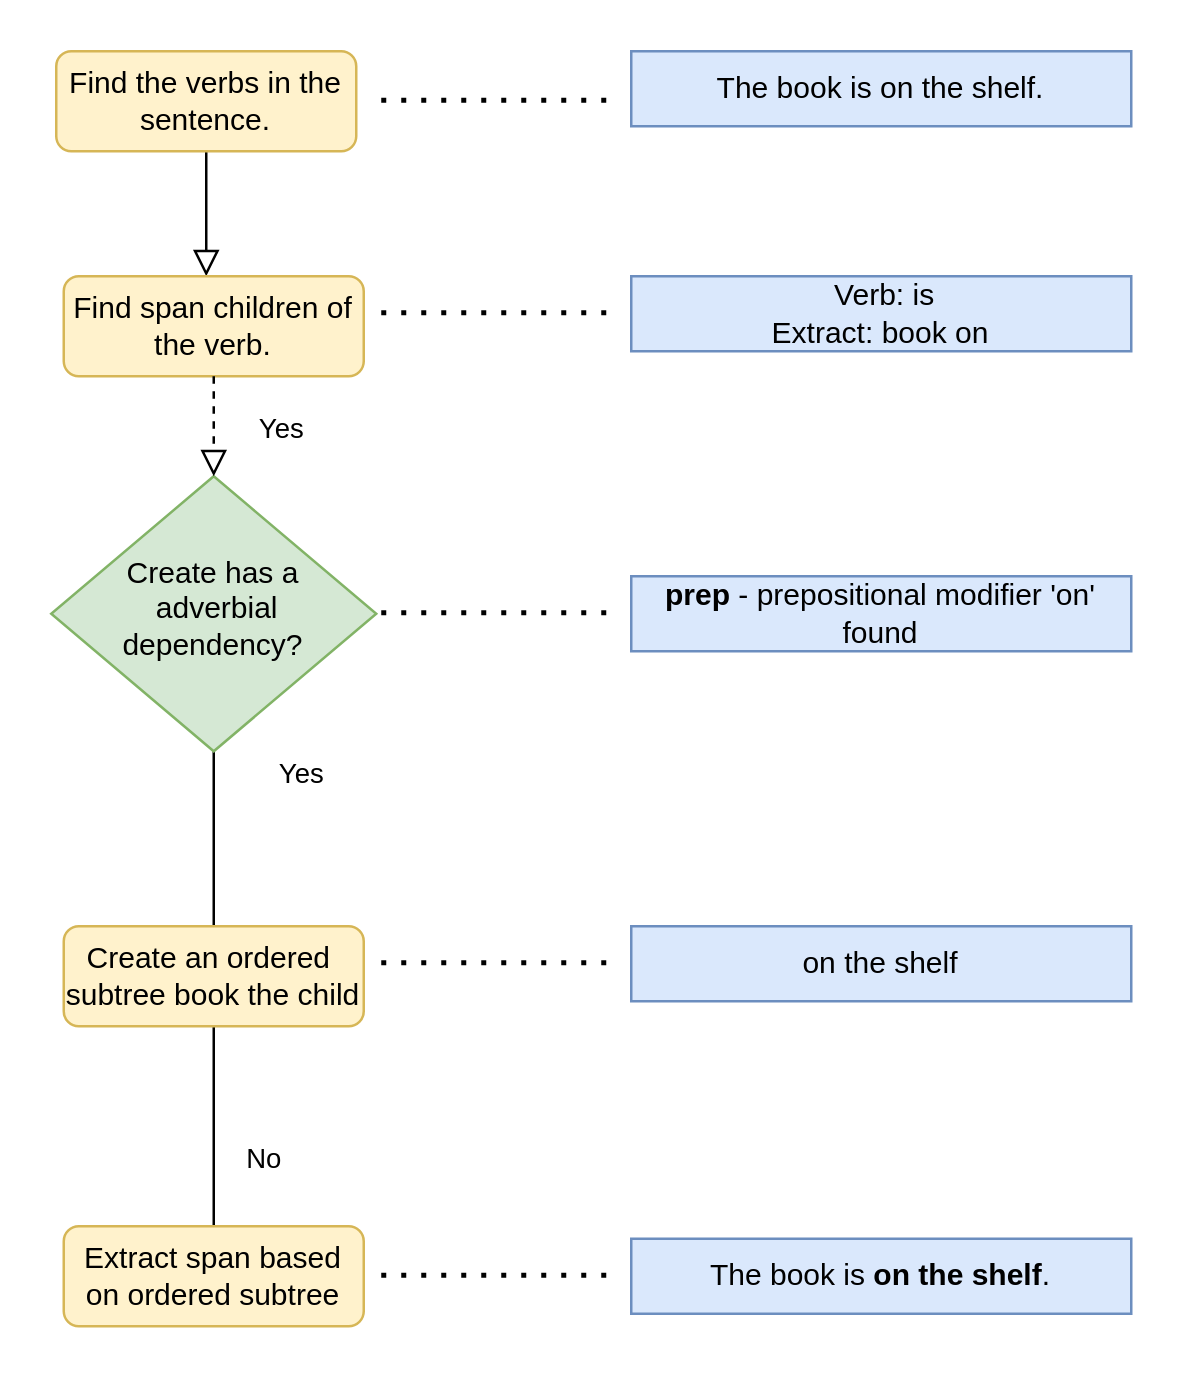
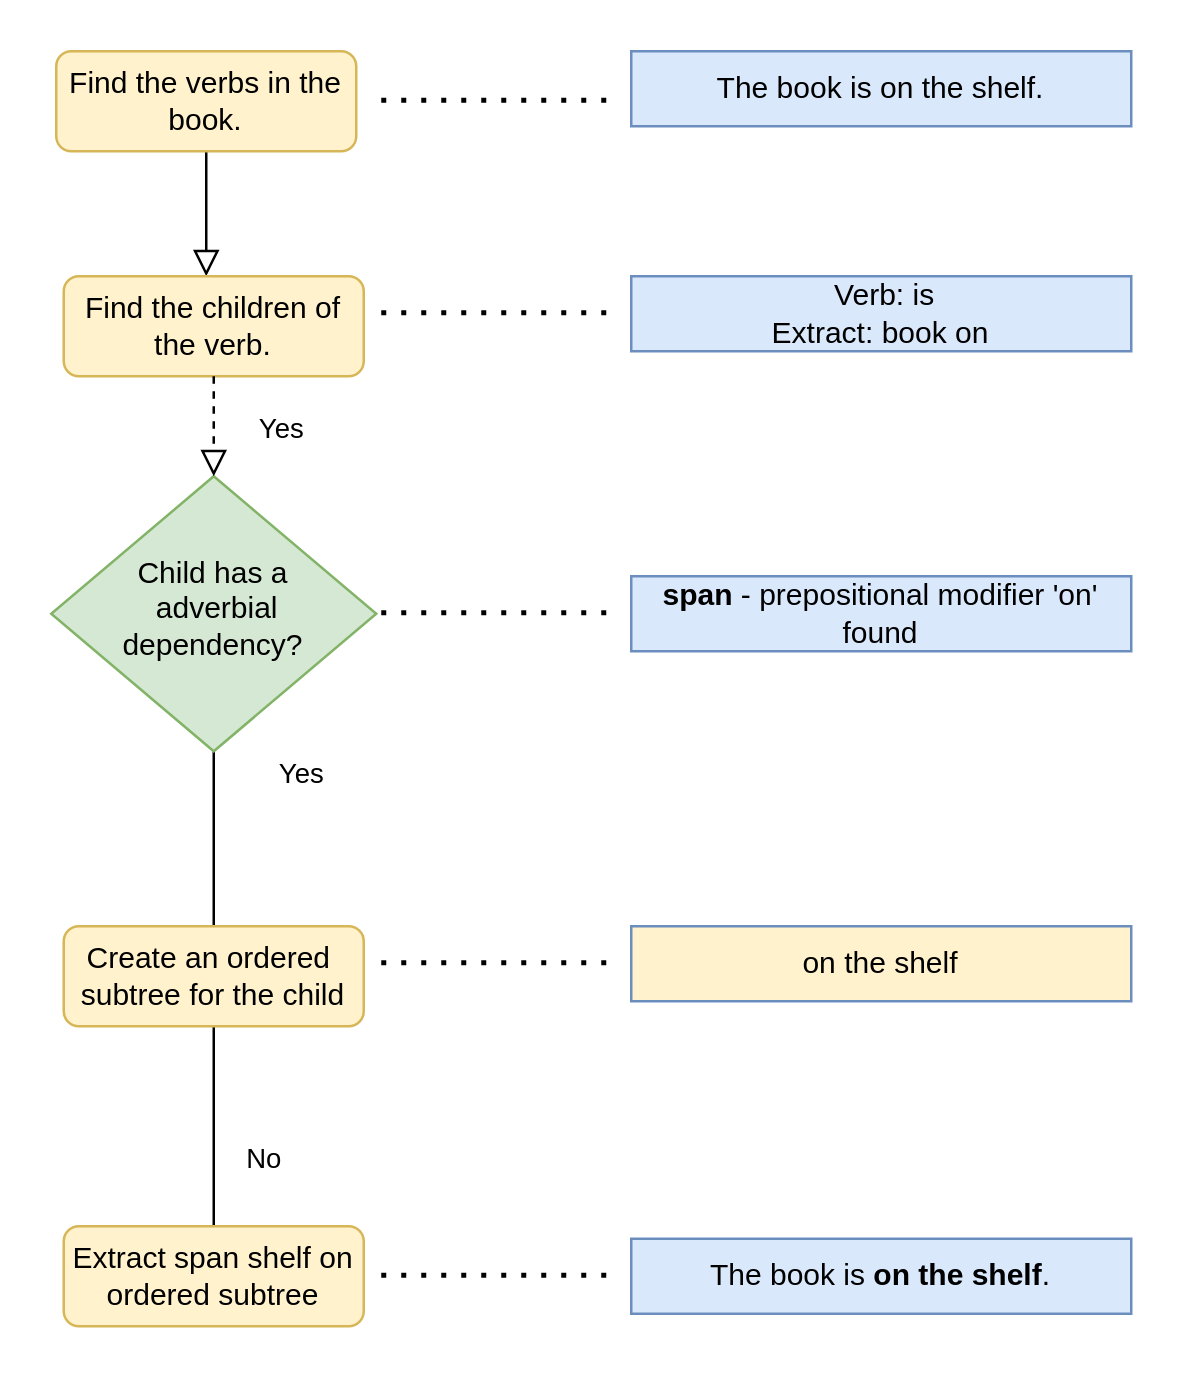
node "Find the verbs in the sentence.": label "Find the verbs in the sentence." -> "Find the verbs in the book."
node "Find span children of the verb.": label "Find span children of the verb." -> "Find the children of the verb."
node "Create has a adverbial dependency?": label "Create has a adverbial dependency?" -> "Child has a adverbial dependency?"
node "prep - prepositional modifier 'on' found": label "prep - prepositional modifier 'on' found" -> "span - prepositional modifier 'on' found"
node "on the shelf": fillcolor #dae8fc -> #fff2cc
node "Create an ordered subtree book the child": label "Create an ordered subtree book the child" -> "Create an ordered subtree for the child"
node "Extract span based on ordered subtree": label "Extract span based on ordered subtree" -> "Extract span shelf on ordered subtree"
